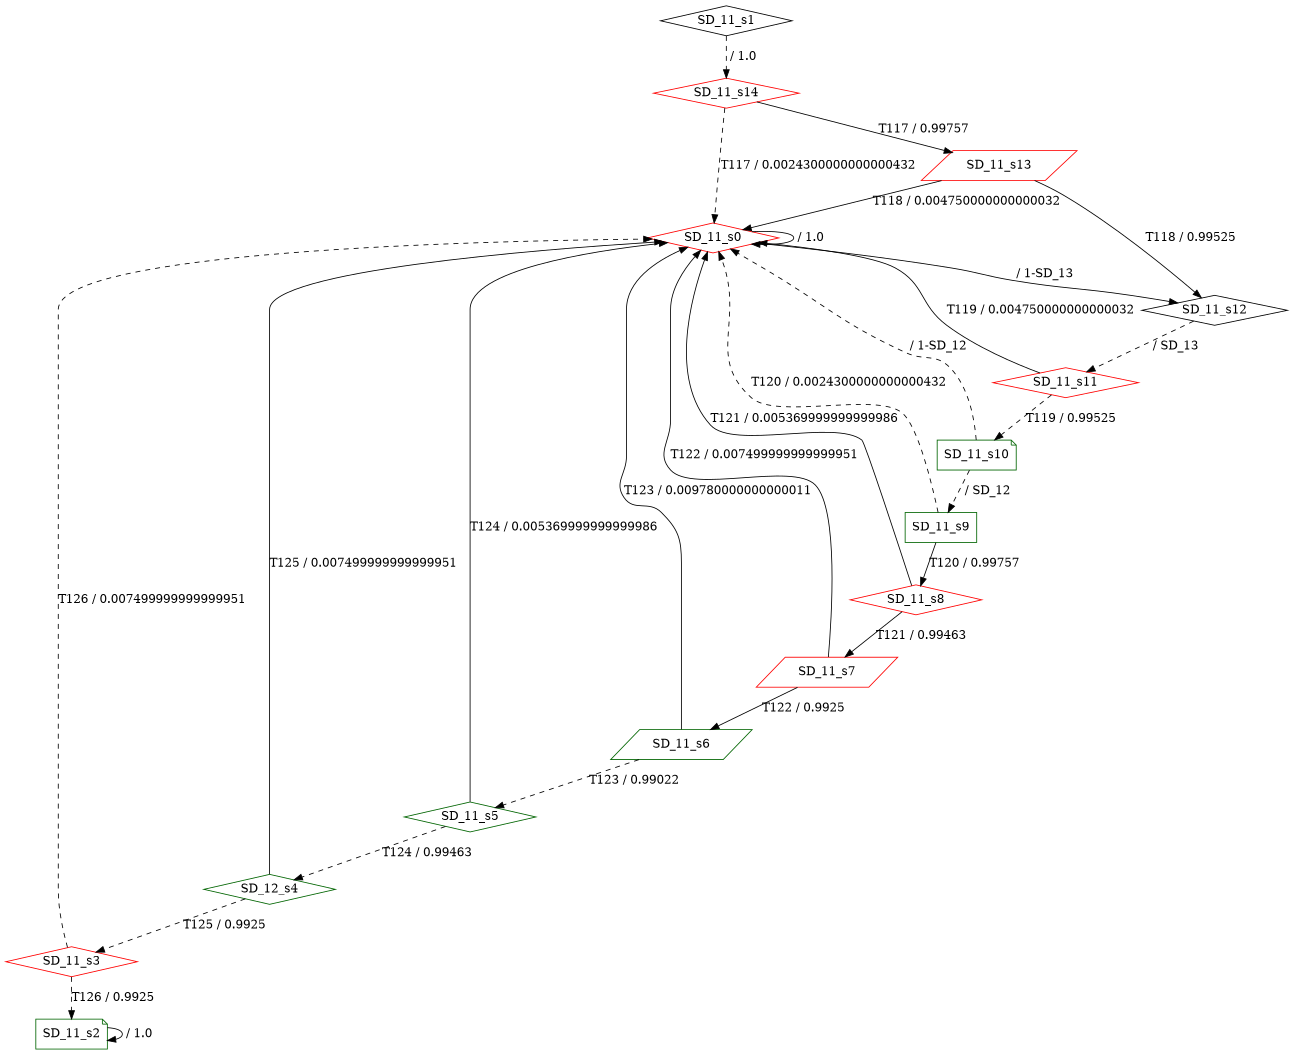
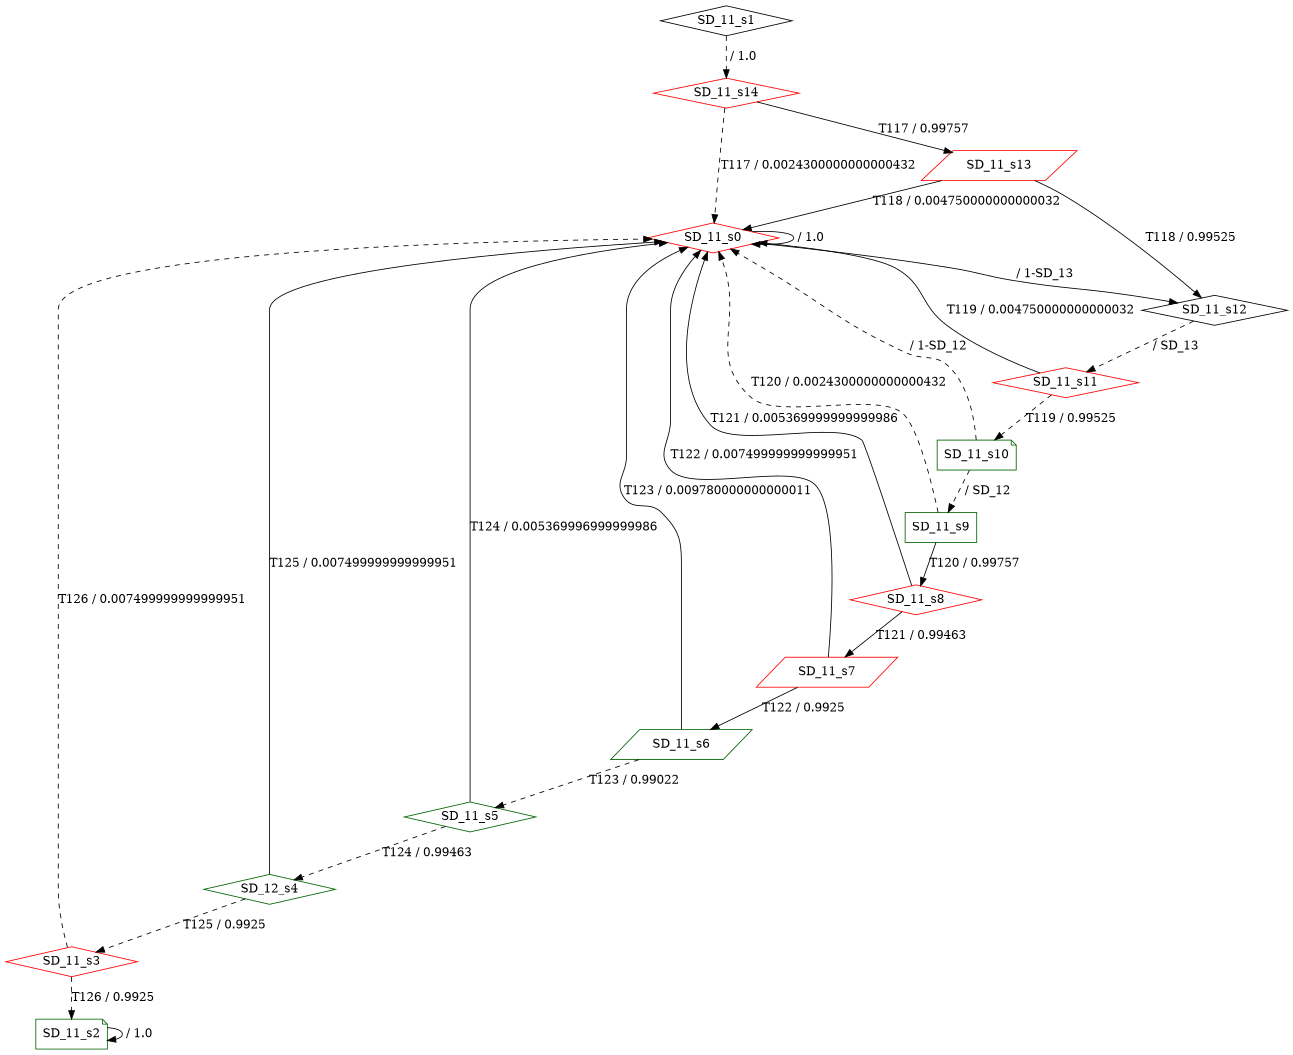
edge "SD_11_s5" -> "SD_11_s0": label "T124 / 0.005369999999999986" -> "T124 / 0.005369996999999986"
